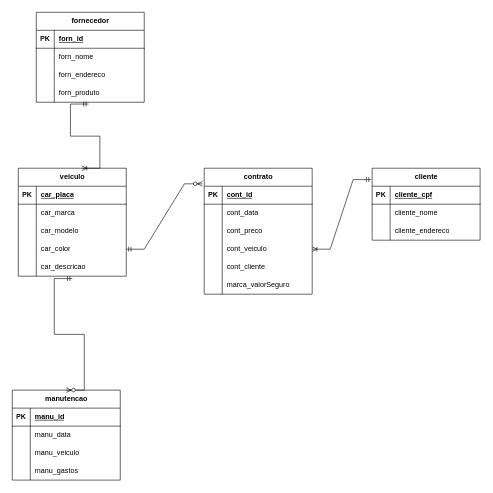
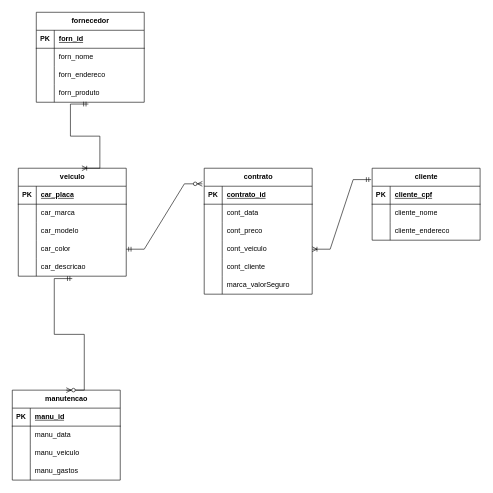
node "cont_id": label "cont_id" -> "contrato_id"
